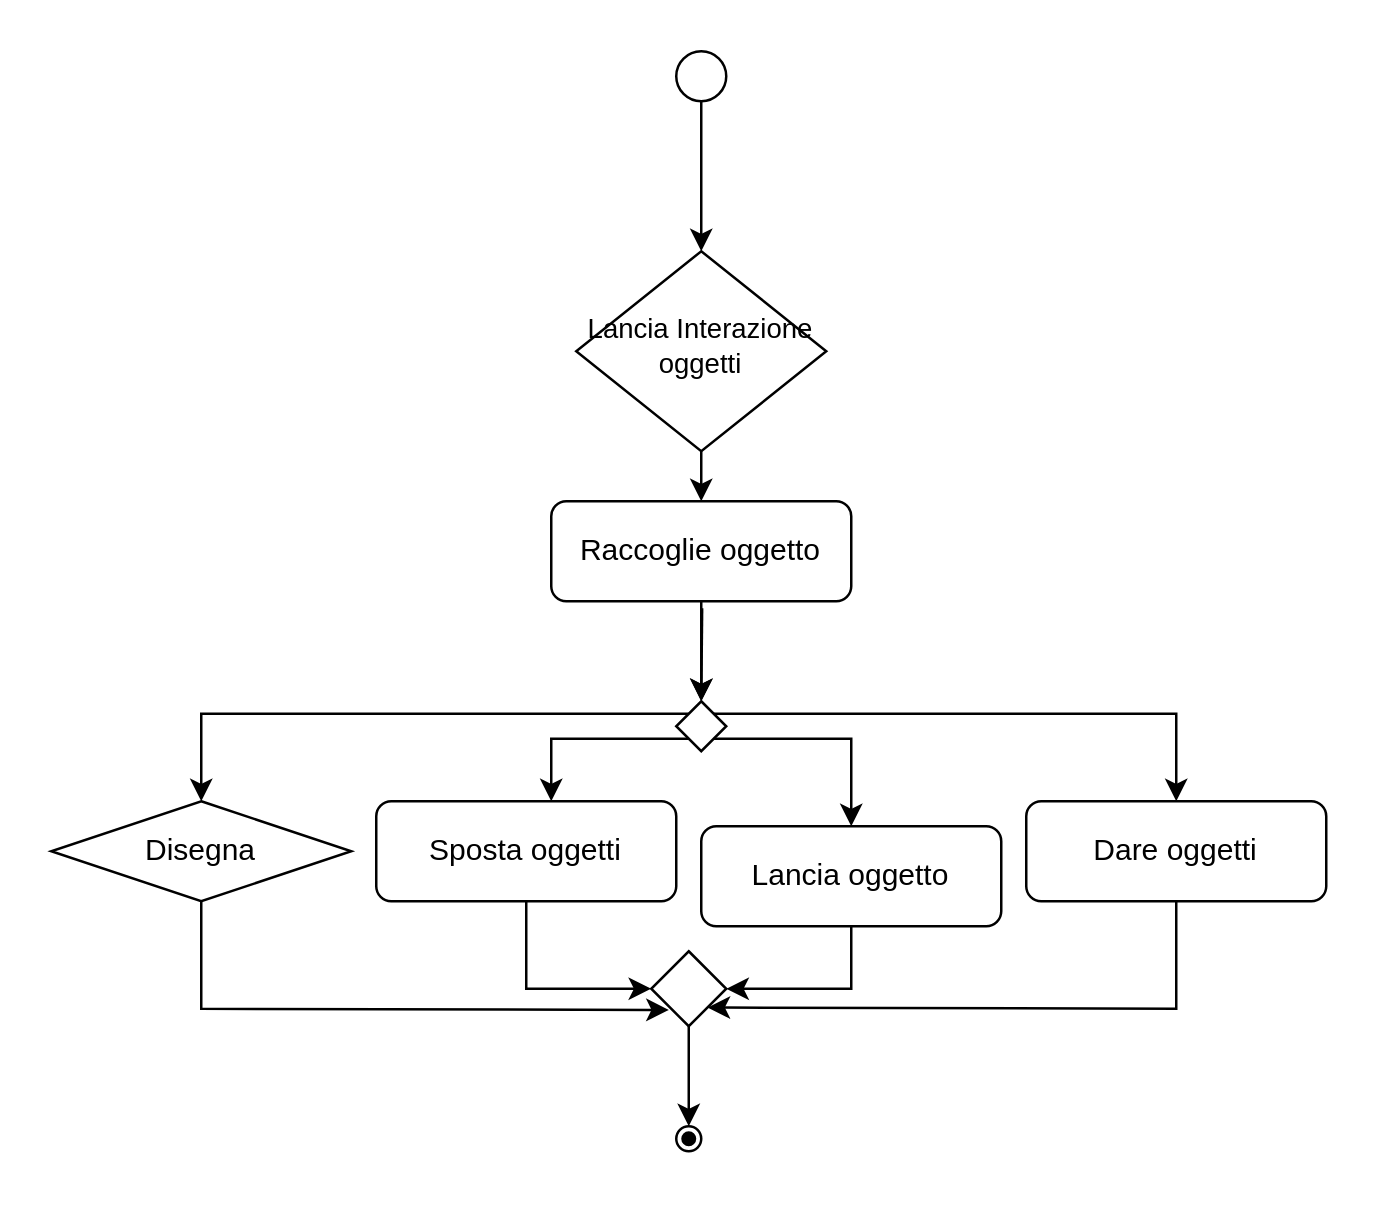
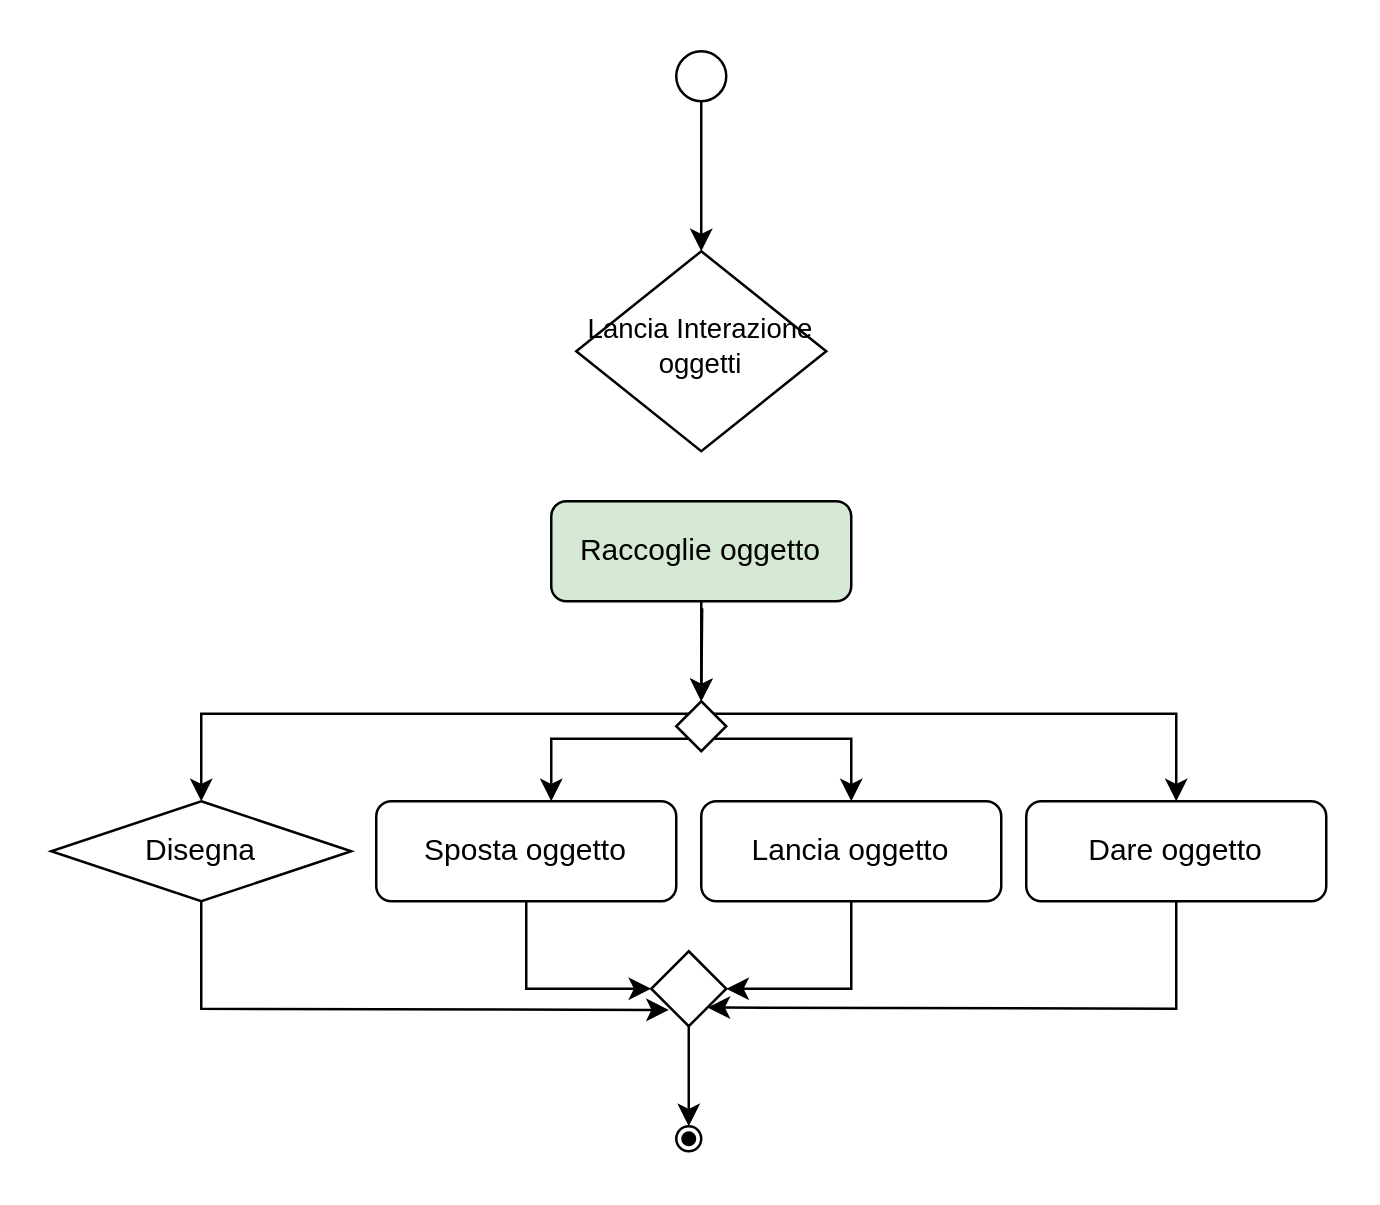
edge "Lancia Interazione oggetti" -> "Raccoglie oggetto": removed
node "Raccoglie oggetto": fillcolor #ffffff -> #d5e8d4
node "Sposta oggetti": label "Sposta oggetti" -> "Sposta oggetto"
node "Dare oggetti": label "Dare oggetti" -> "Dare oggetto"
node "Lancia oggetto": moved (851, 876) -> (851, 851)
